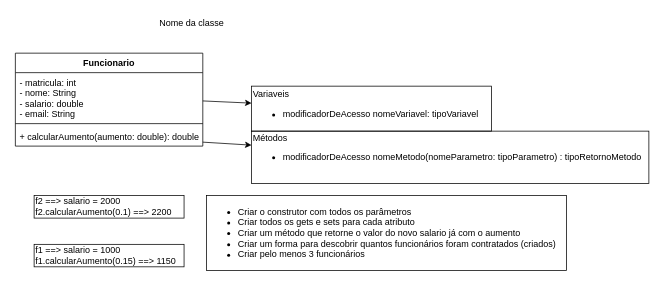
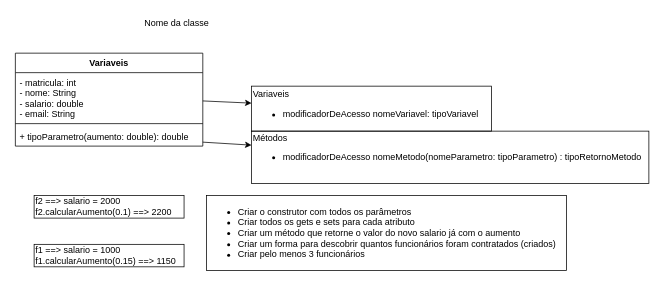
node "Nome da classe": moved (192, 23) -> (177, 23)
node "Funcionario": label "Funcionario" -> "Variaveis"
node "+ calcularAumento(aumento: double): double": label "+ calcularAumento(aumento: double): double" -> "+ tipoParametro(aumento: double): double"
